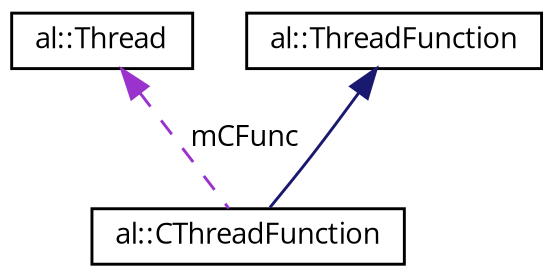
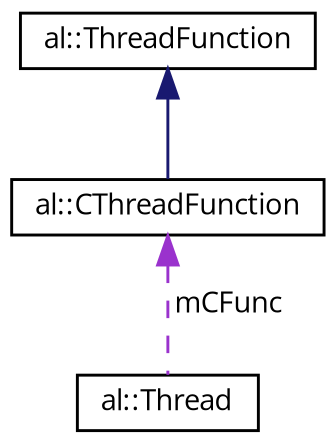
edge "al::CThreadFunction" -> "al::Thread": reversed
